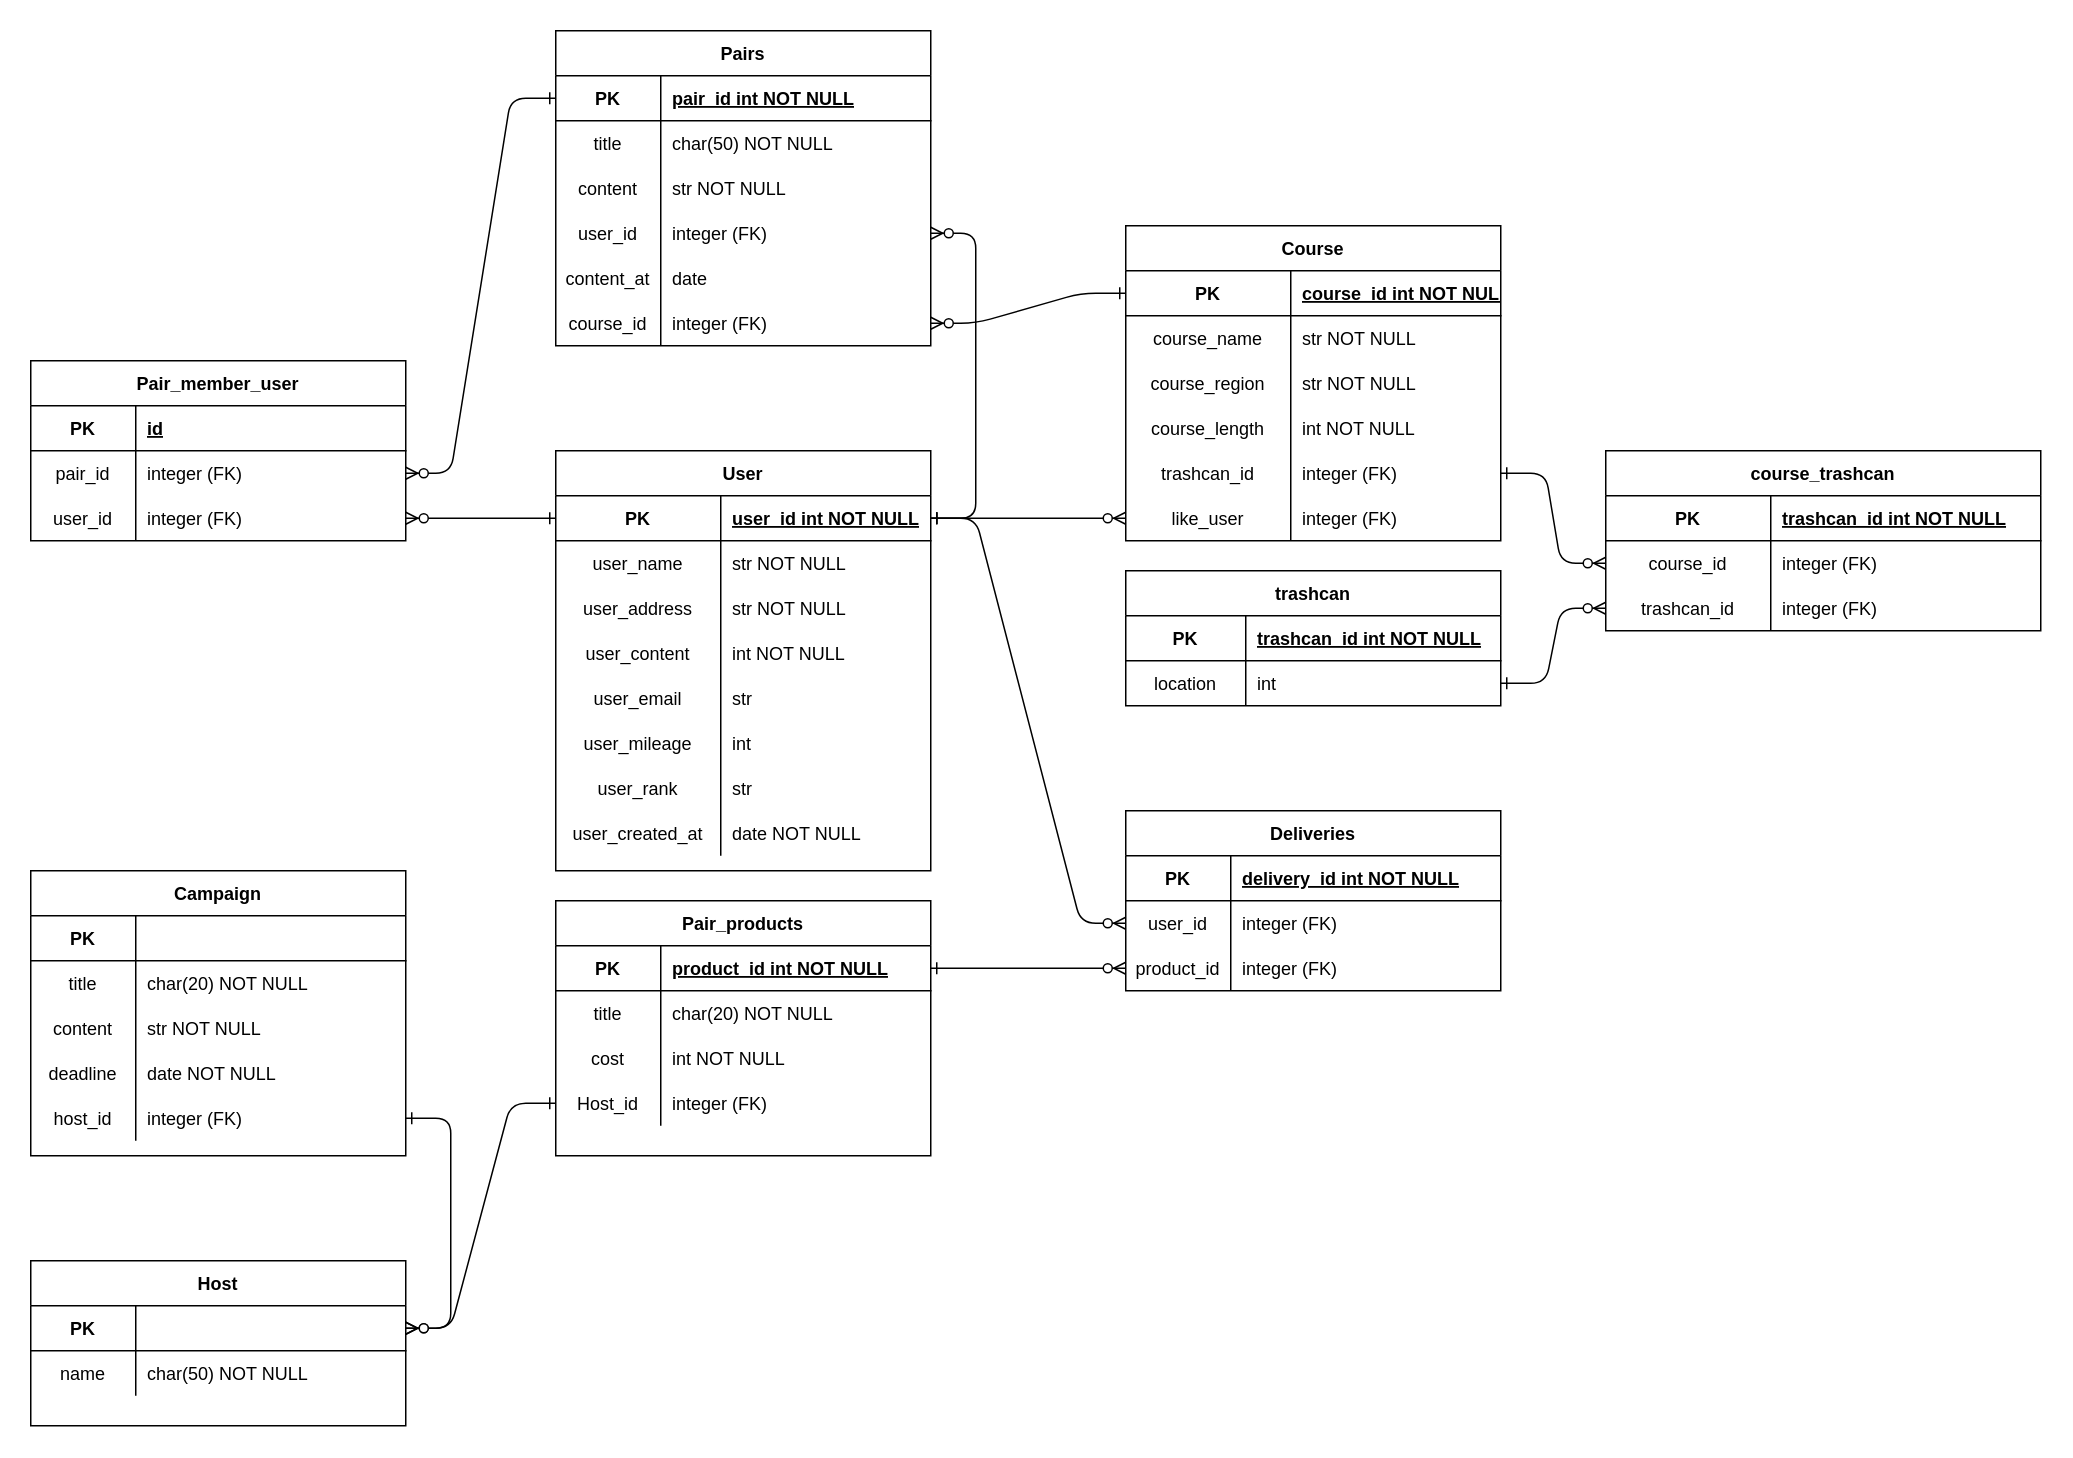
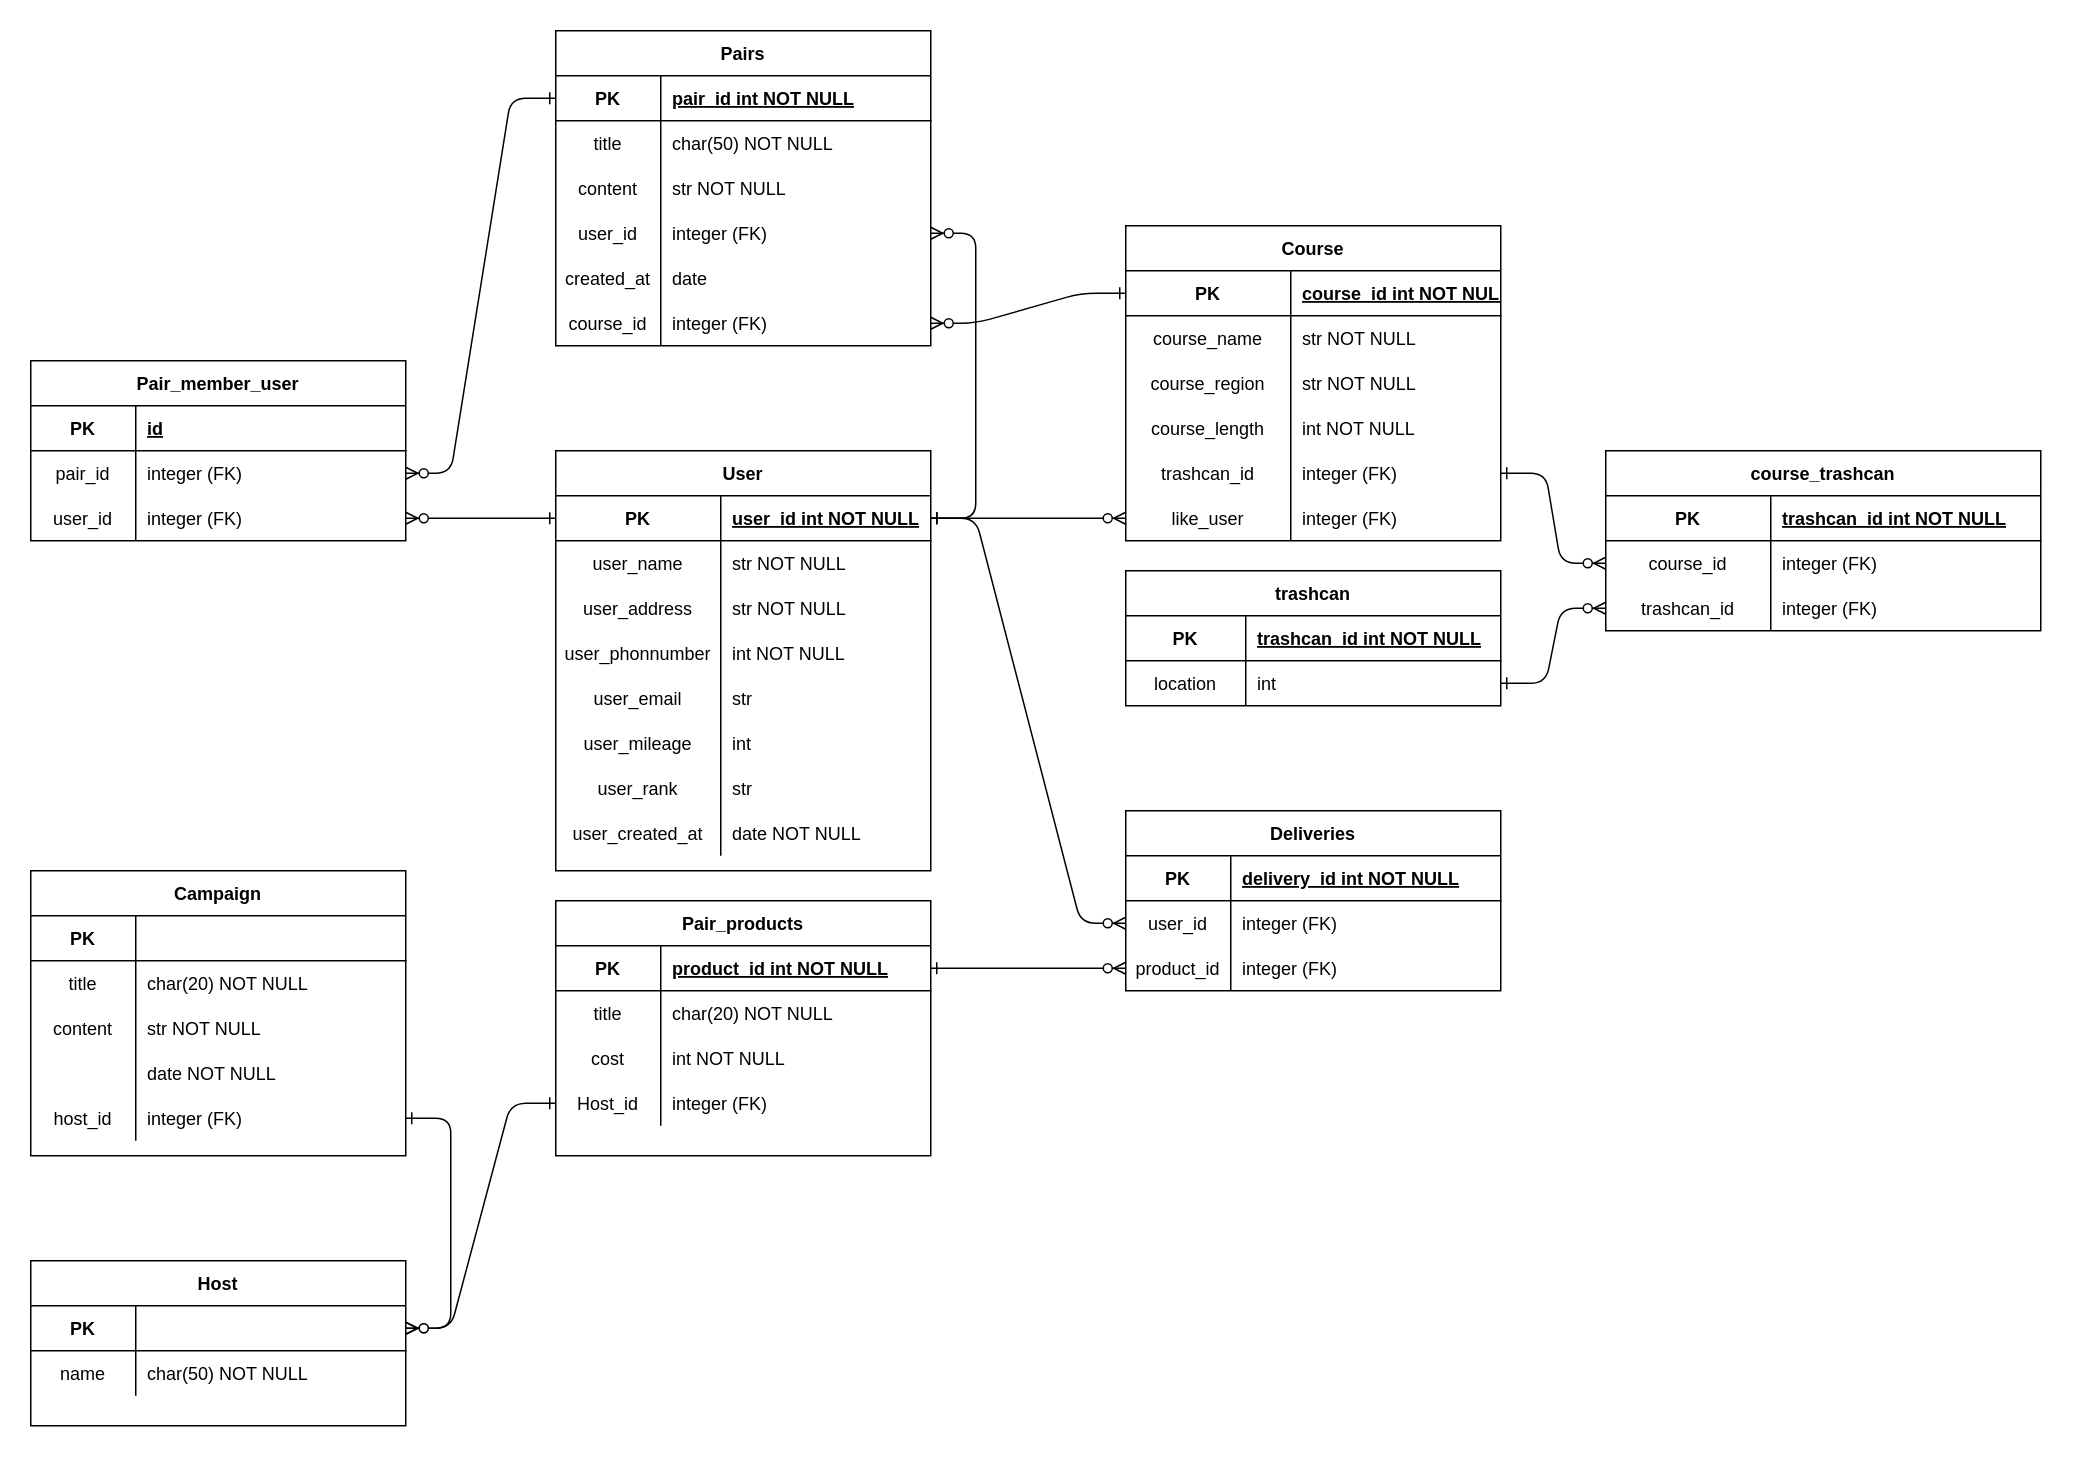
node "content_at": label "content_at" -> "created_at"
node "user_content": label "user_content" -> "user_phonnumber"
node "deadline": removed
